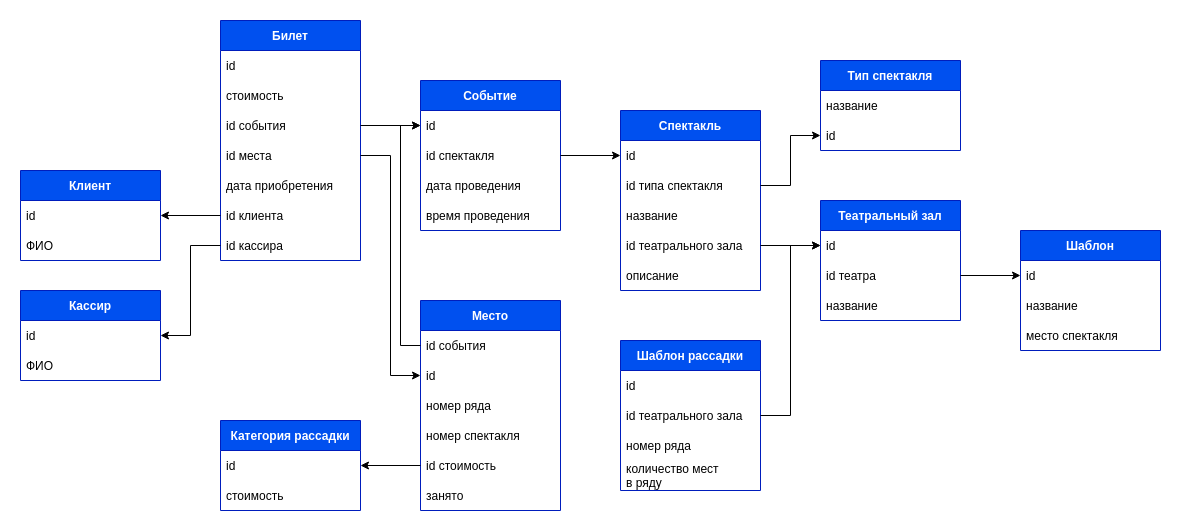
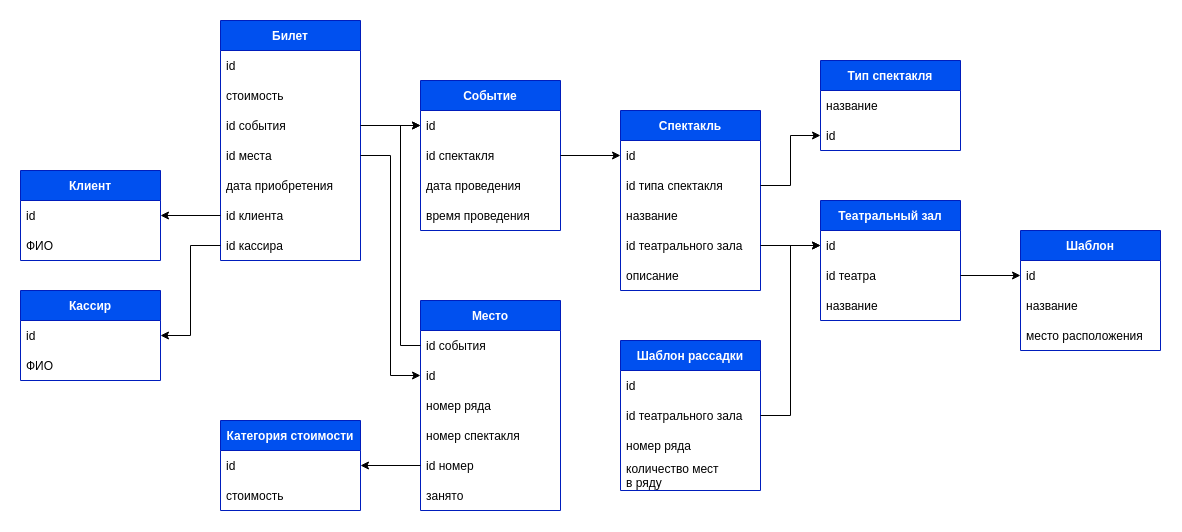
node "место спектакля": label "место спектакля" -> "место расположения"
node "Категория рассадки": label "Категория рассадки" -> "Категория стоимости"
node "id стоимость": label "id стоимость" -> "id номер"
